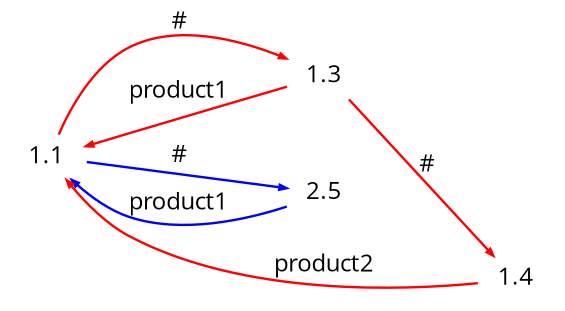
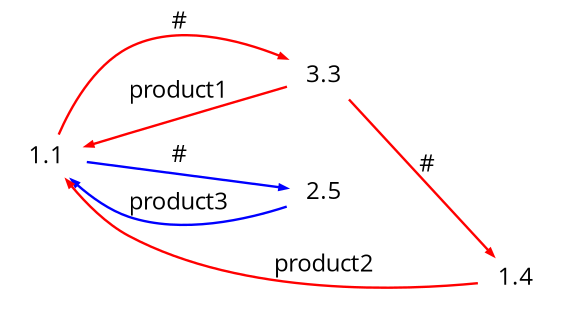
node "1.3": label "1.3" -> "3.3"
edge "2.5" -> "1.1": label "product1" -> "product3"
